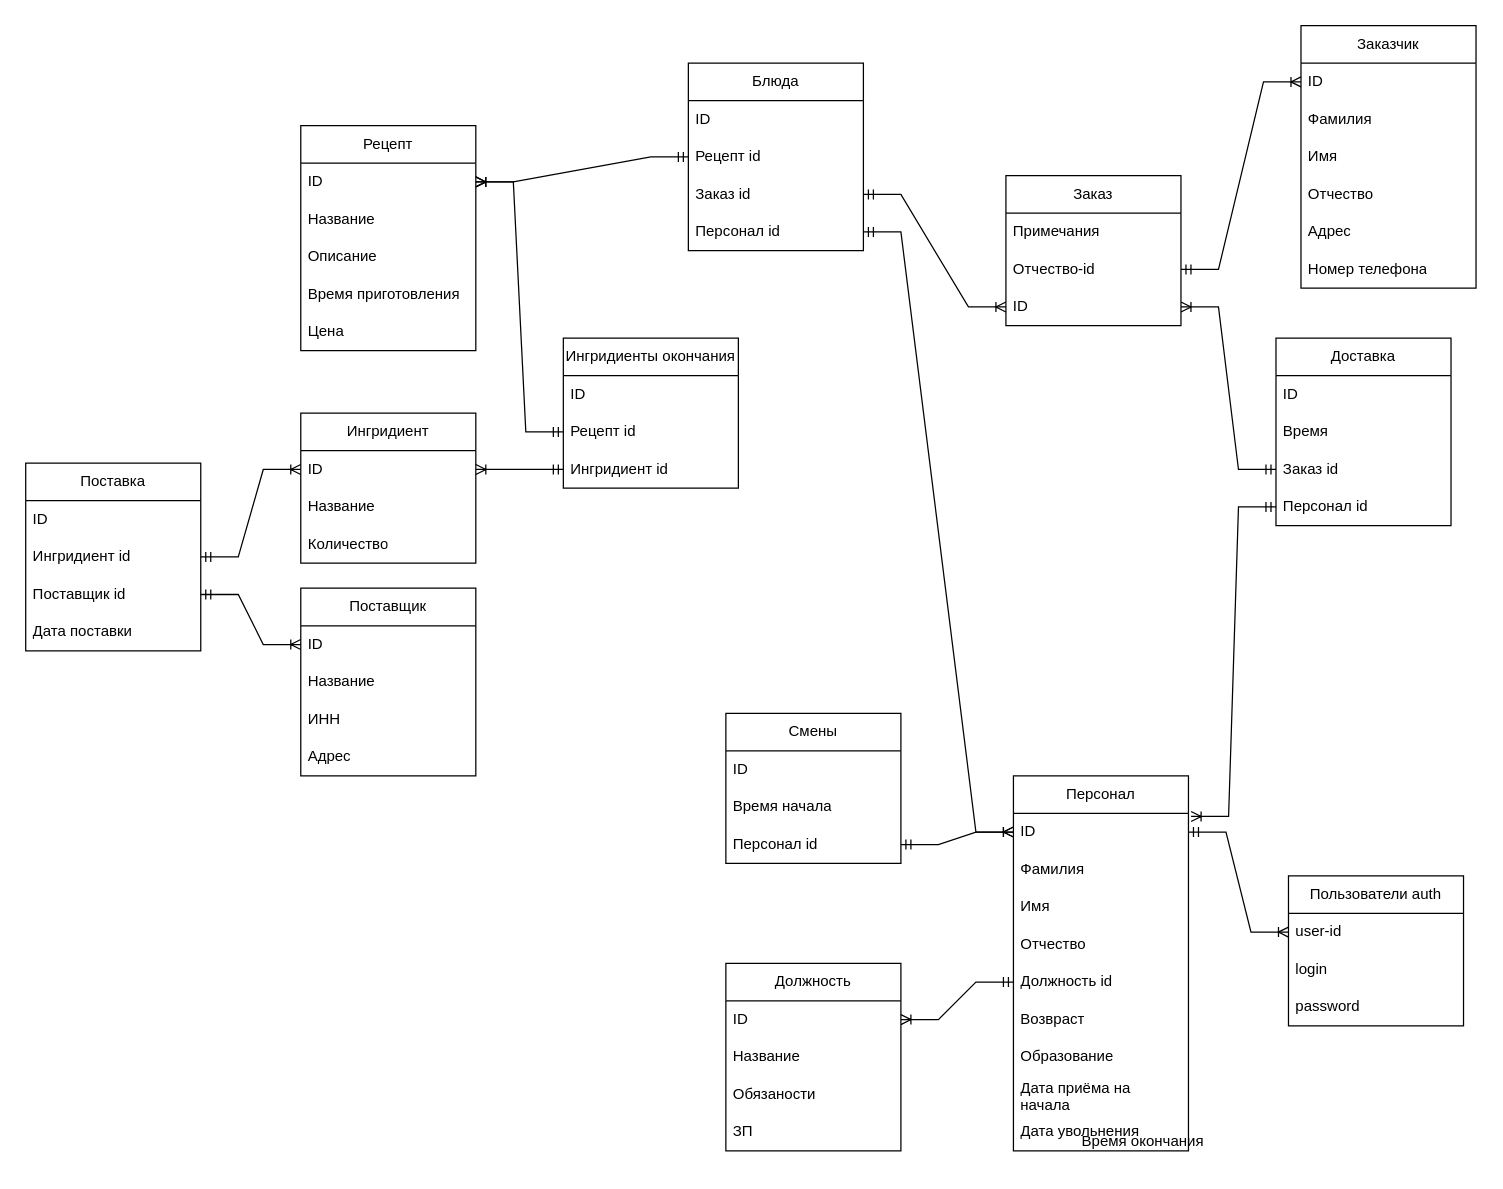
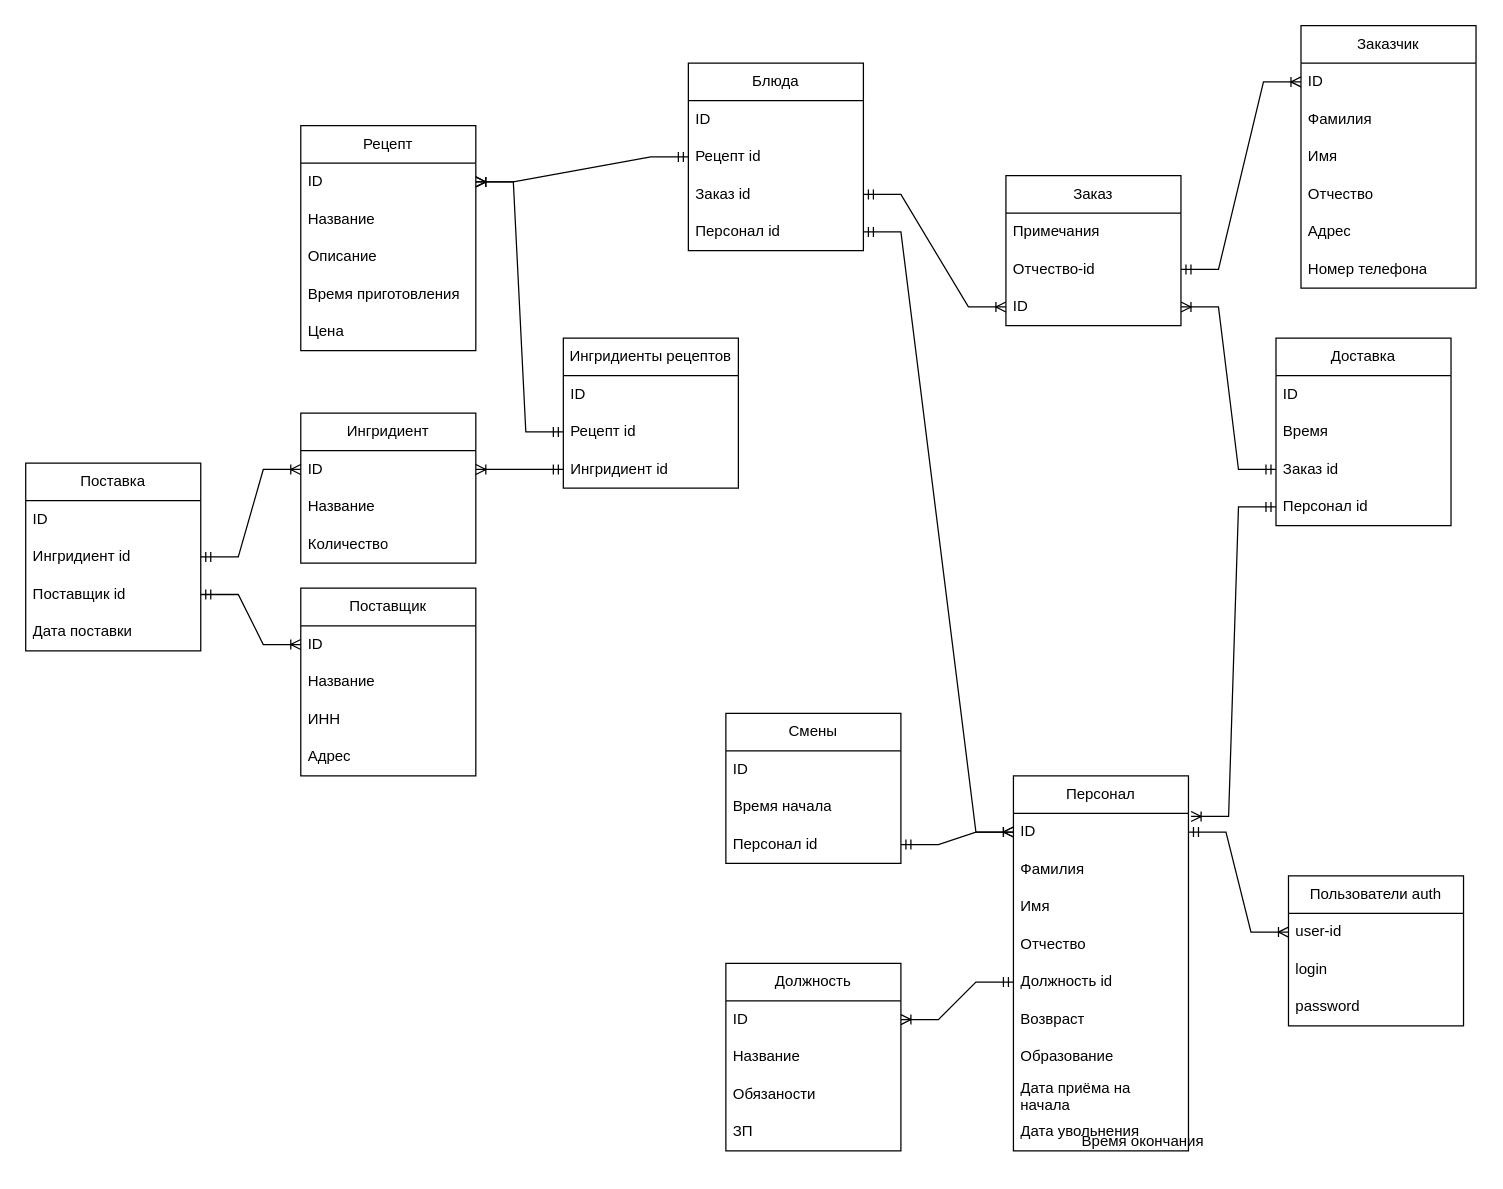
node "Ингридиенты окончания": label "Ингридиенты окончания" -> "Ингридиенты рецептов"
